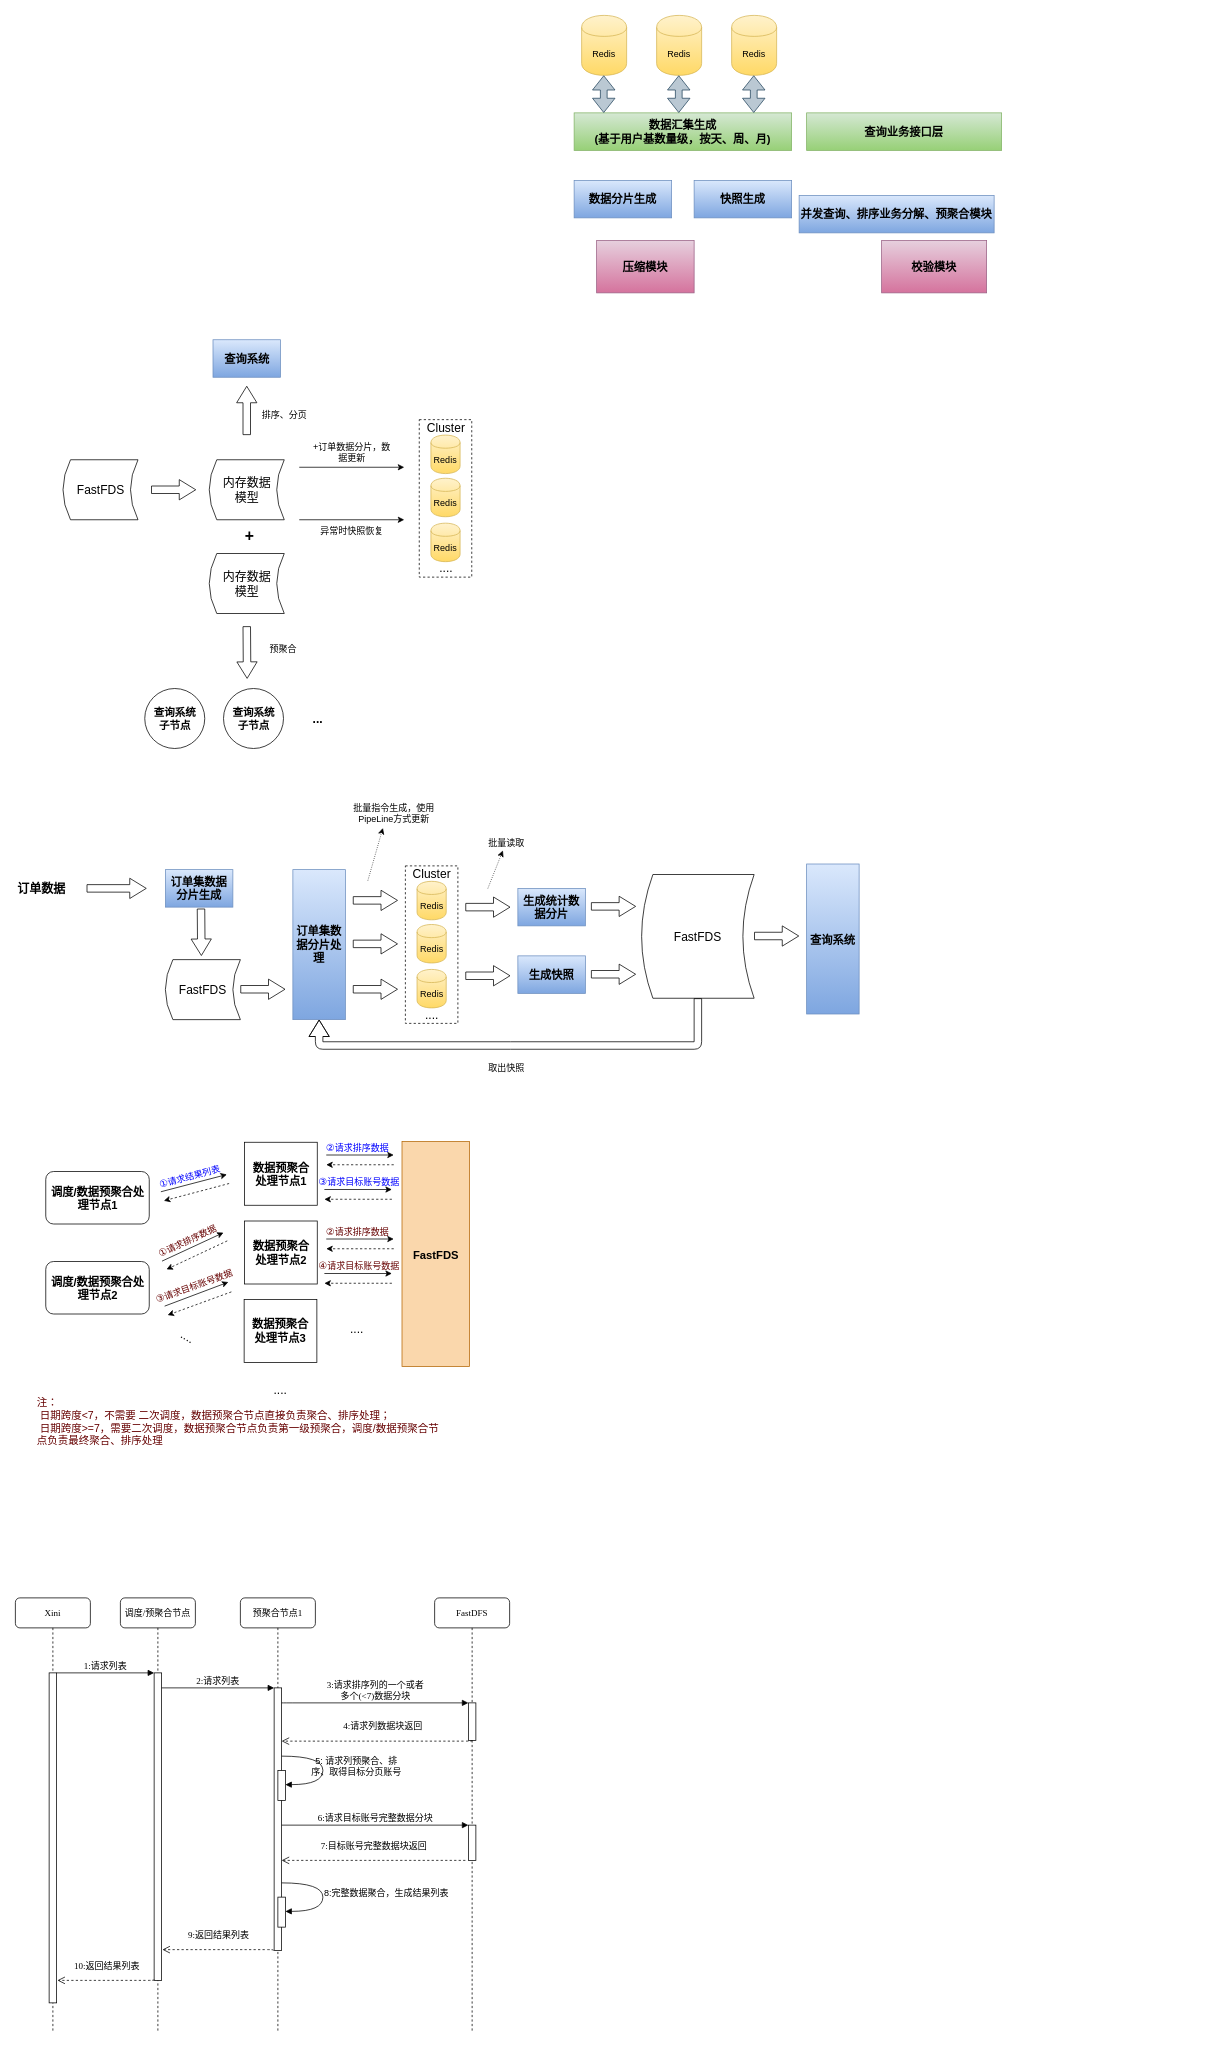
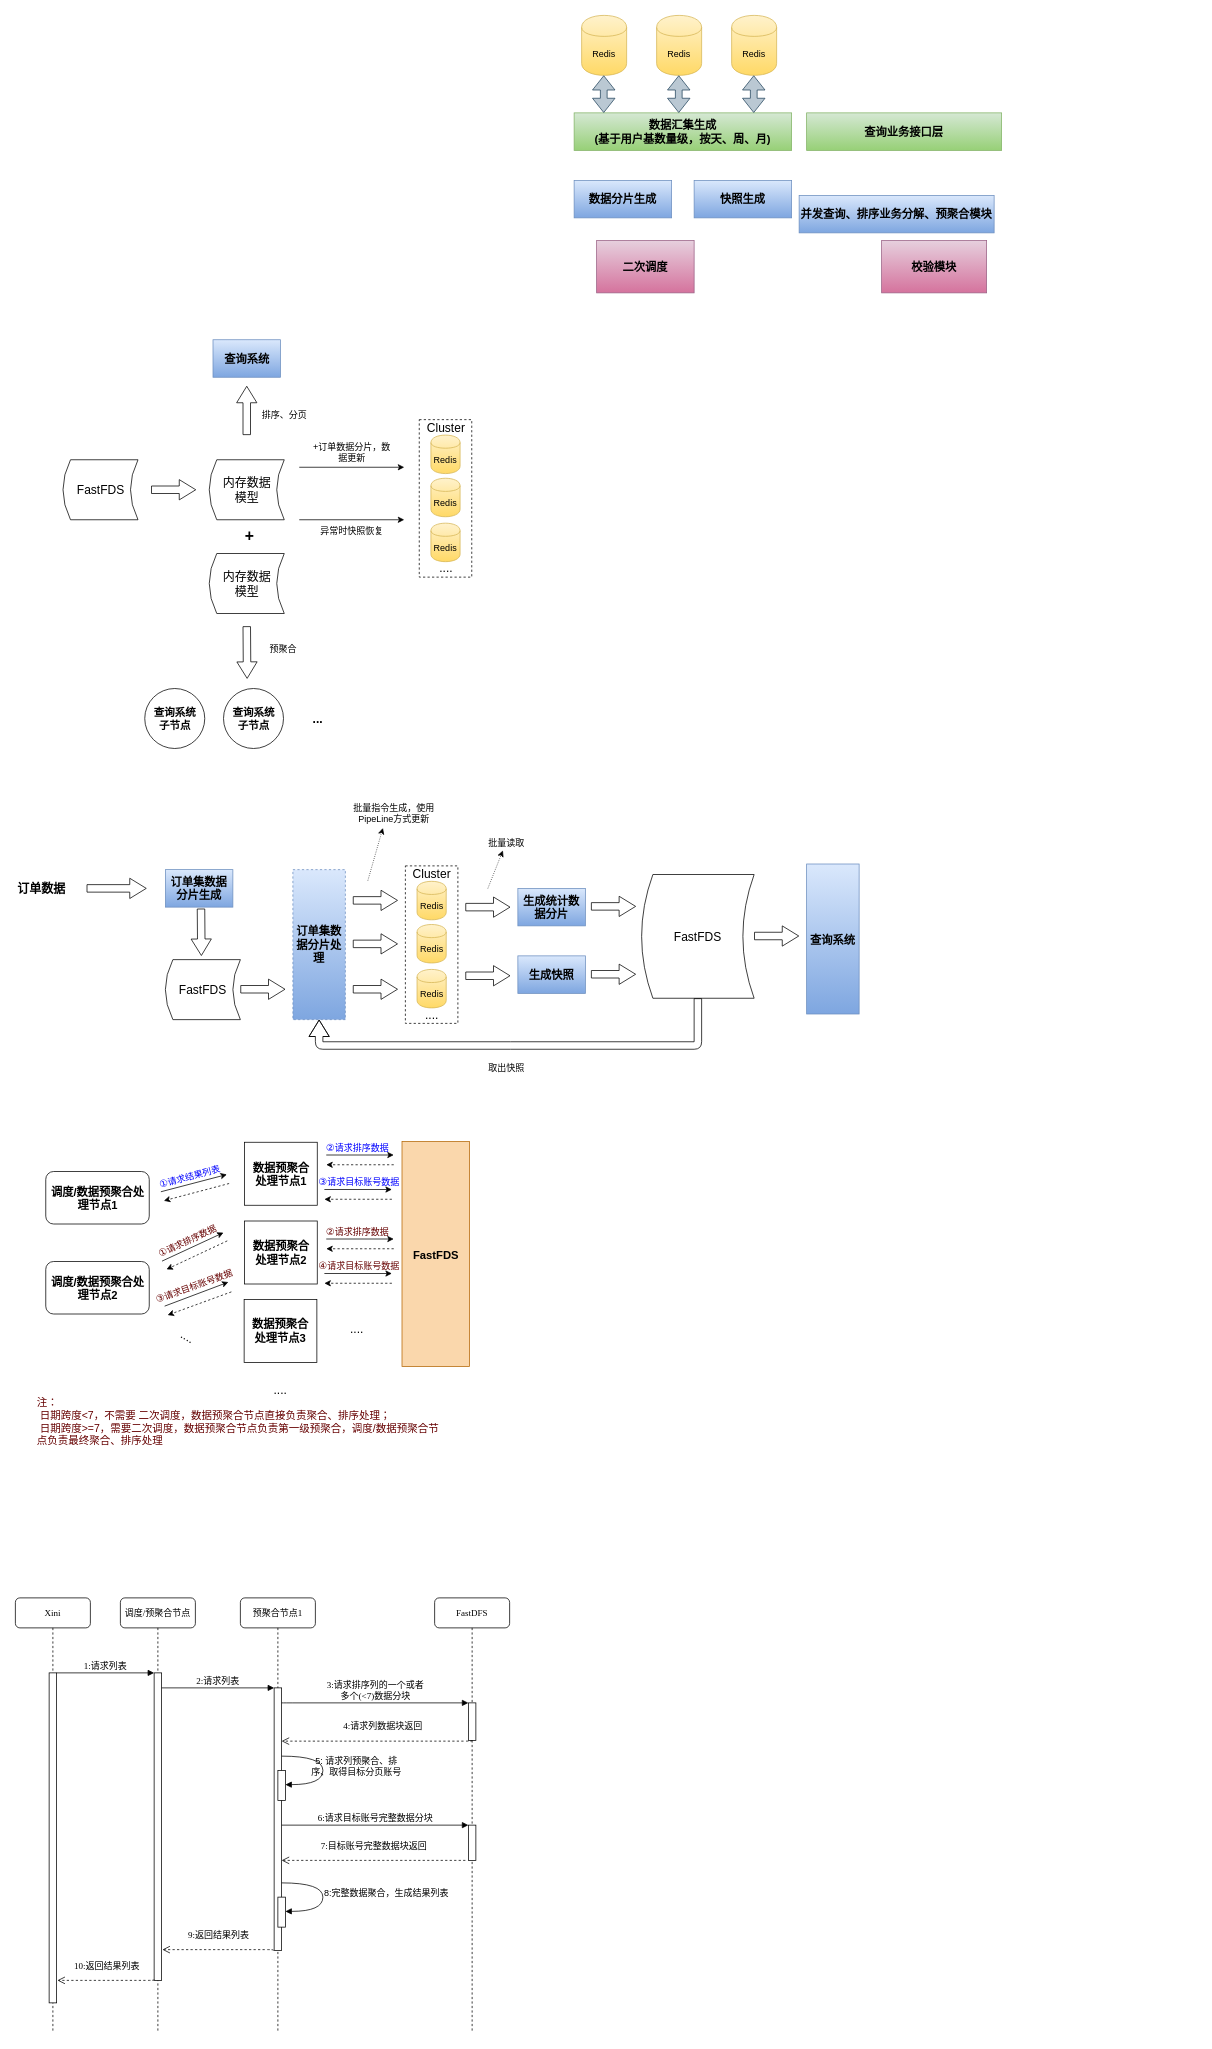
node "压缩模块": label "压缩模块" -> "二次调度"
node "订单集数据分片处理": style solid -> dashed
